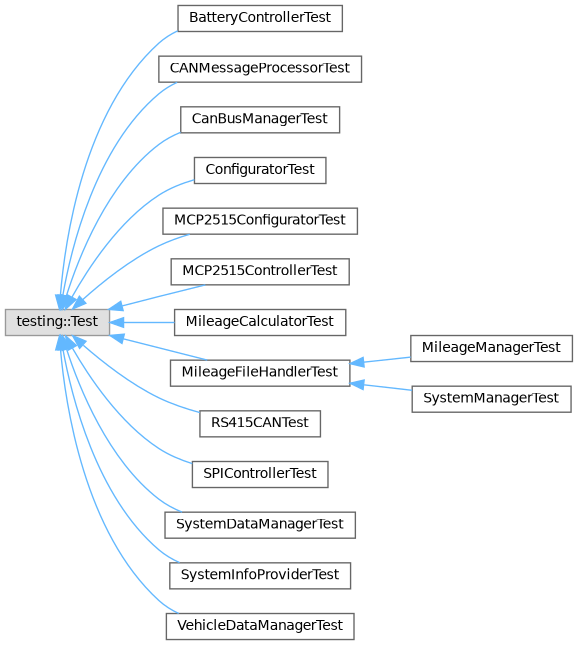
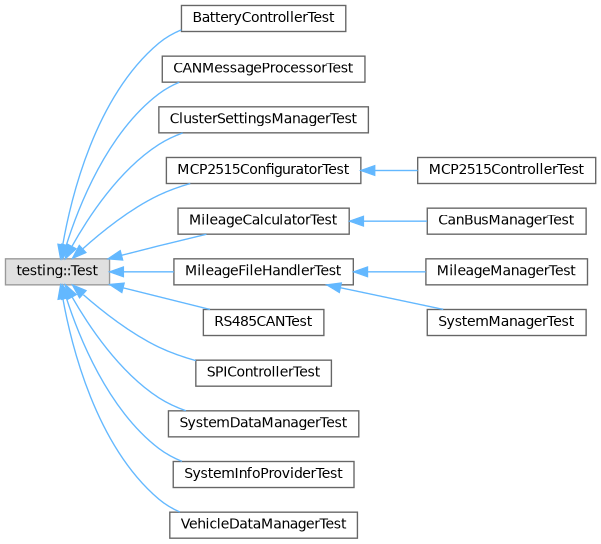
node "ConfiguratorTest": label "ConfiguratorTest" -> "ClusterSettingsManagerTest"
edge "CanBusManagerTest" -> "testing::Test": now "CanBusManagerTest" -> "MileageCalculatorTest"
edge "MCP2515ControllerTest" -> "testing::Test": now "MCP2515ControllerTest" -> "MCP2515ConfiguratorTest"
node "RS415CANTest": label "RS415CANTest" -> "RS485CANTest"
